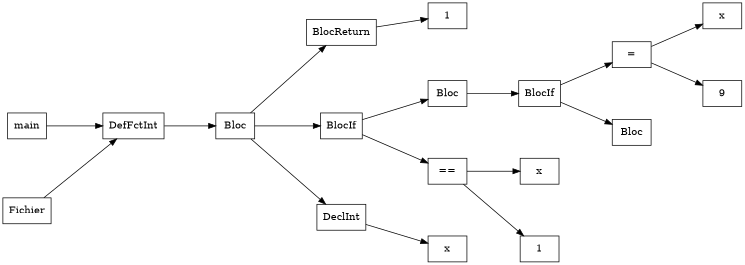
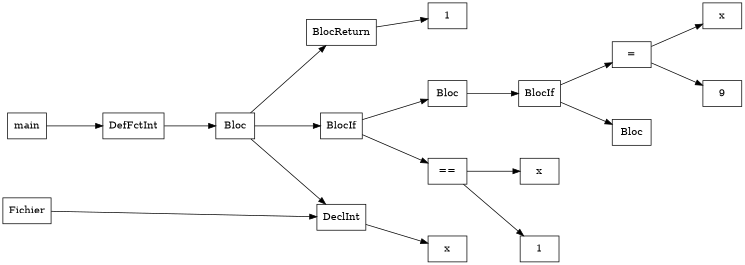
edge "Fichier" -> "DefFctInt": now "Fichier" -> "DeclInt"
